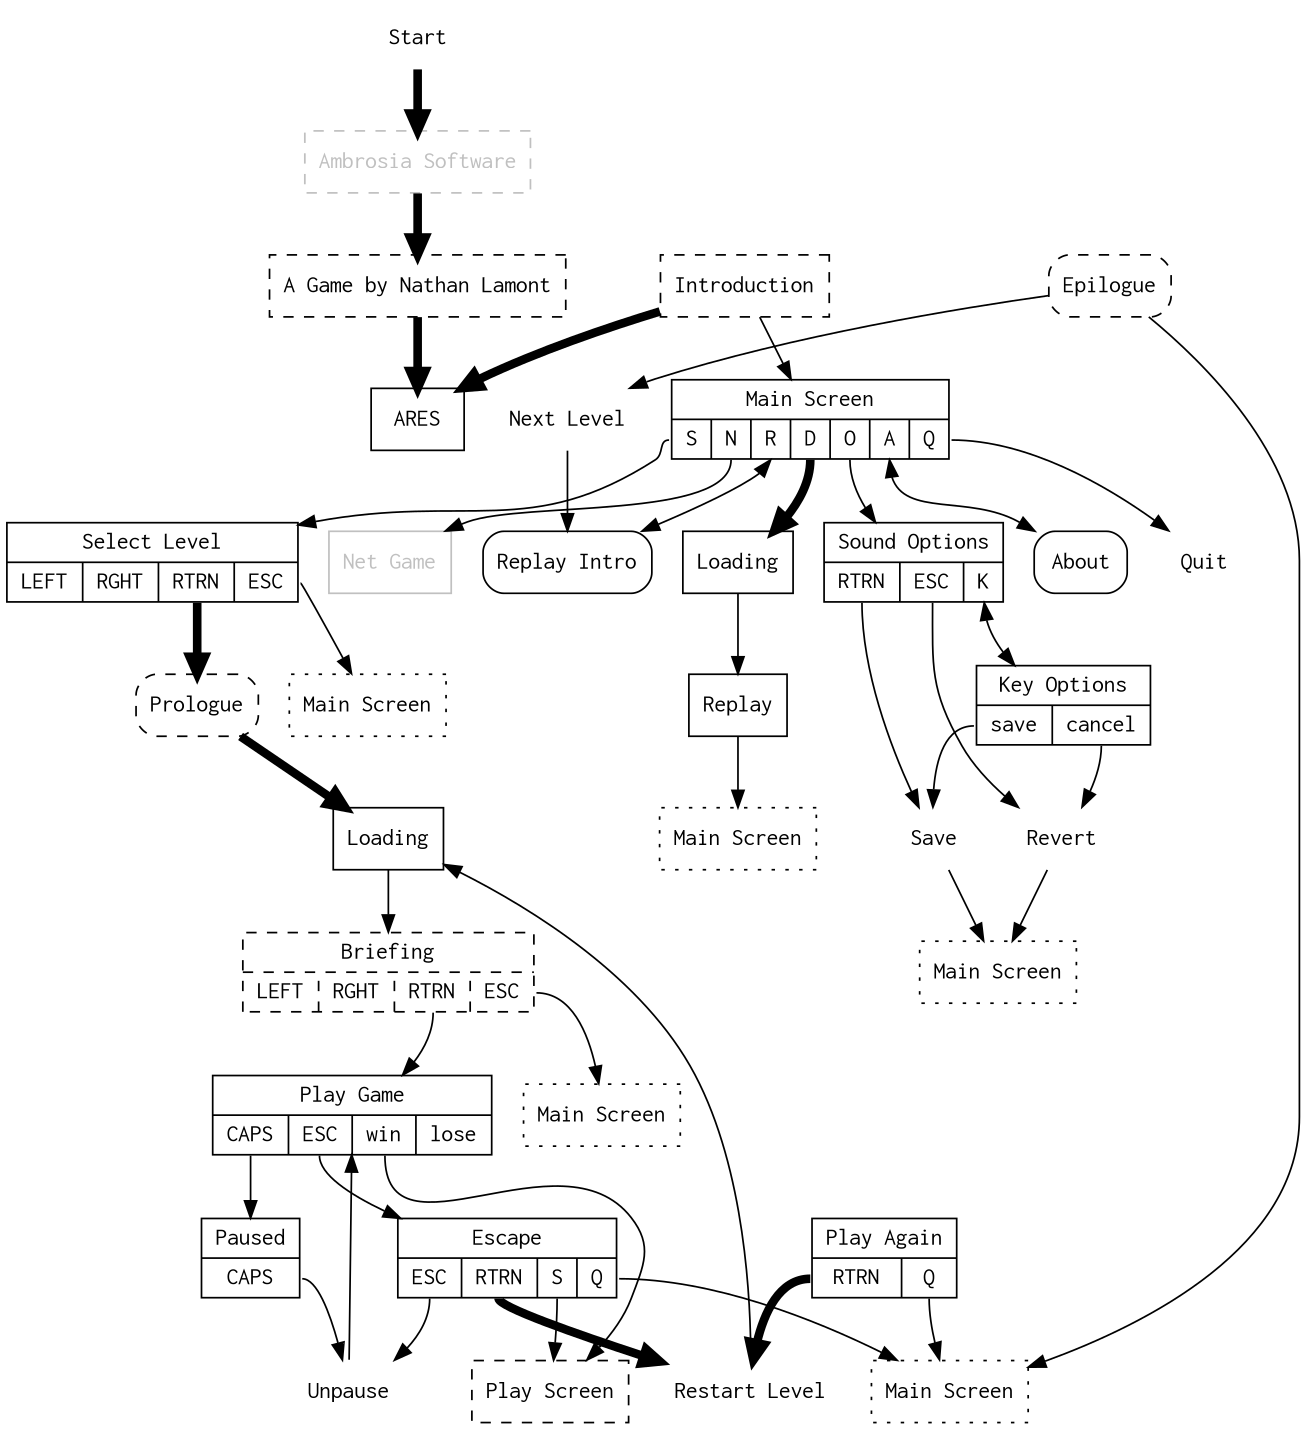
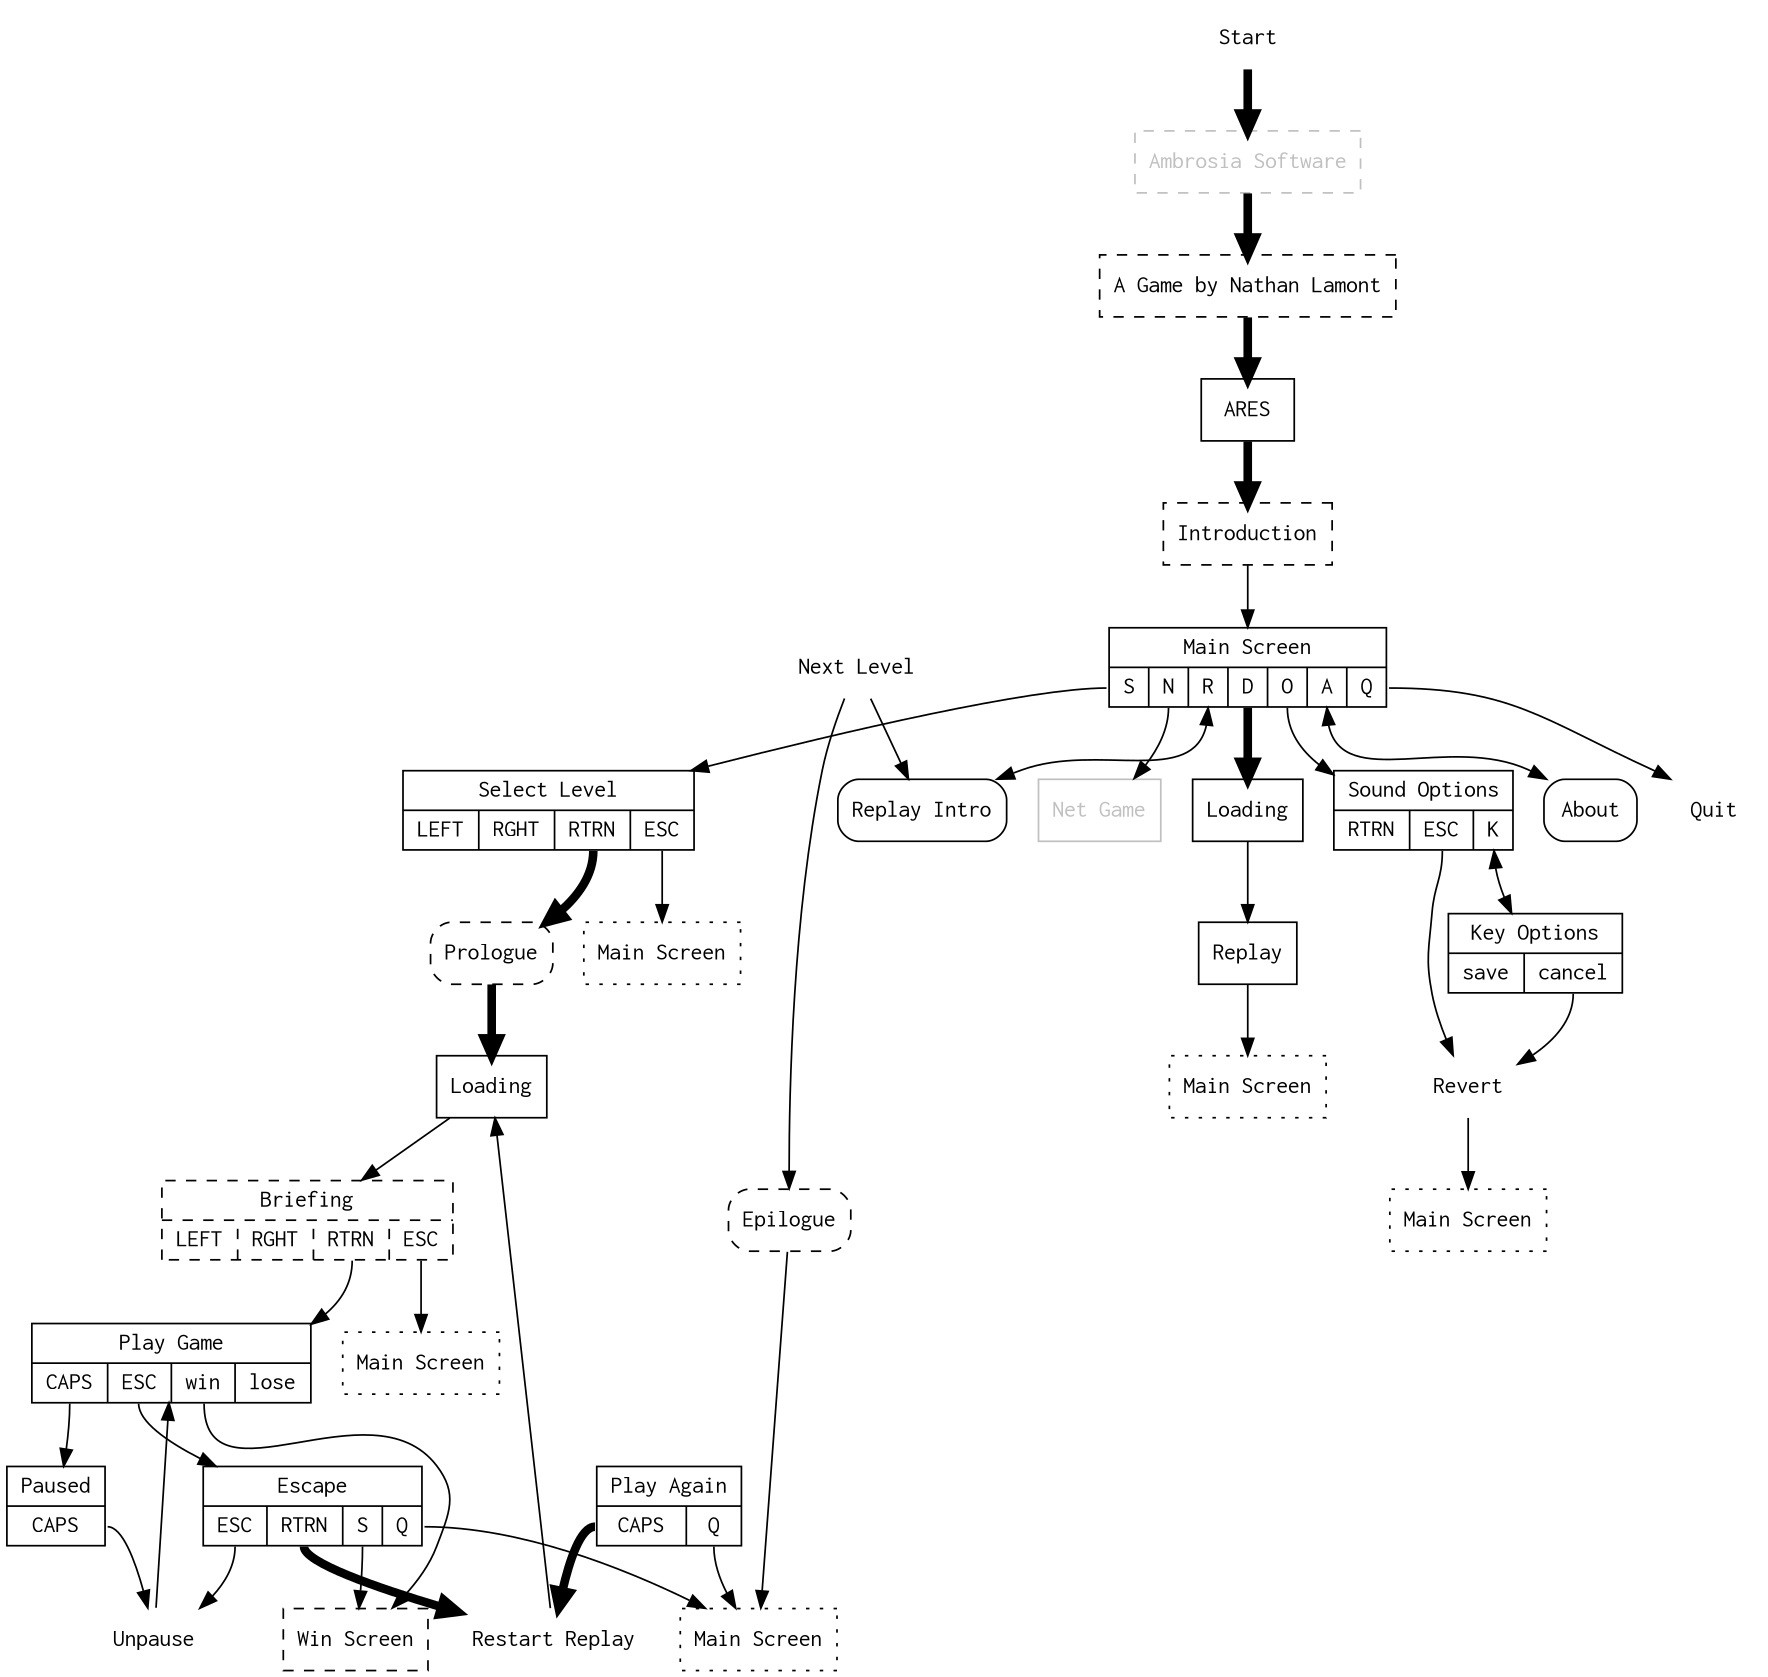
edge "Epilogue" -> "Next Level": reversed
edge "Introduction" -> "ARES": reversed
node "Save": removed
node "Play Again": text "RTRN" -> "CAPS"
node "Play Screen": label "Play Screen" -> "Win Screen"
node "Restart Level": label "Restart Level" -> "Restart Replay"
